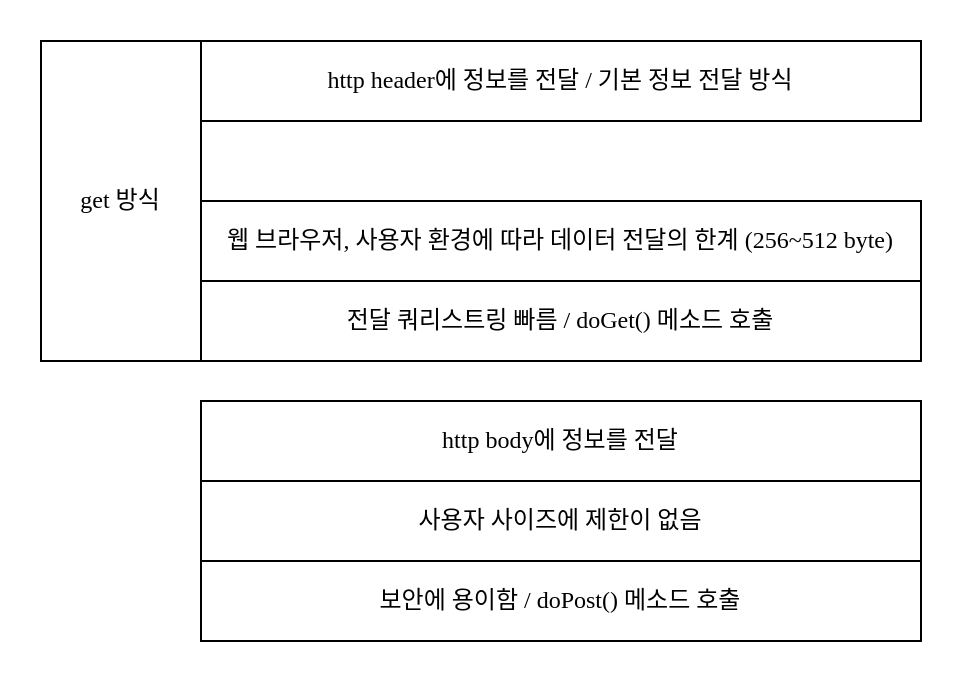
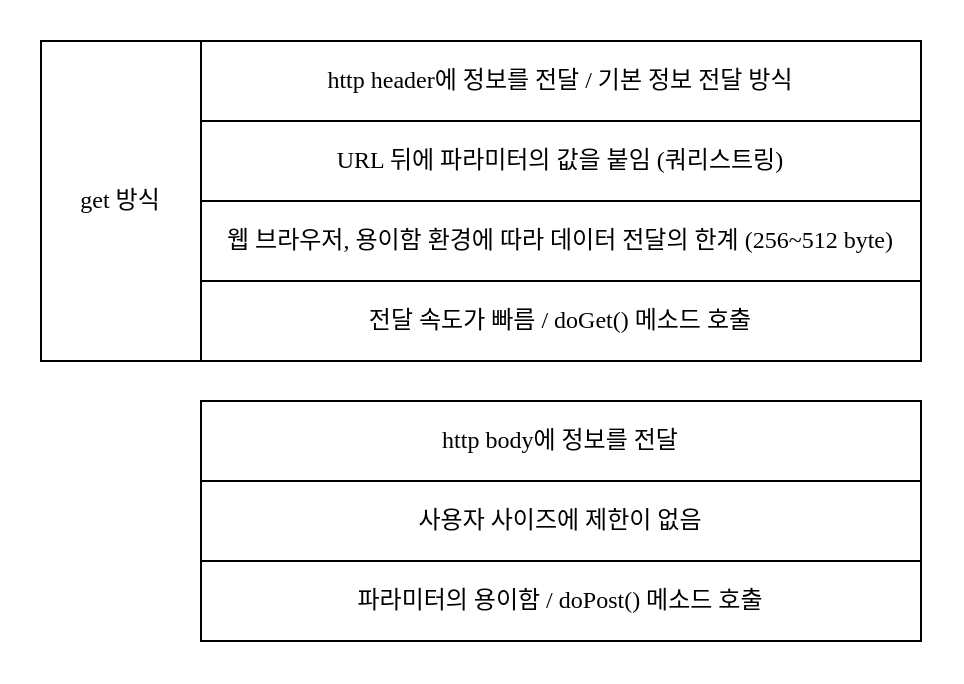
node "URL 뒤에 파라미터의 값을 붙임 (쿼리스트링)": added
node "웹 브라우저, 사용자 환경에 따라 데이터 전달의 한계 (256~512 byte)": label "웹 브라우저, 사용자 환경에 따라 데이터 전달의 한계 (256~512 byte)" -> "웹 브라우저, 용이함 환경에 따라 데이터 전달의 한계 (256~512 byte)"
node "전달 쿼리스트링 빠름 / doGet() 메소드 호출": label "전달 쿼리스트링 빠름 / doGet() 메소드 호출" -> "전달 속도가 빠름 / doGet() 메소드 호출"
node "보안에 용이함 / doPost() 메소드 호출": label "보안에 용이함 / doPost() 메소드 호출" -> "파라미터의 용이함 / doPost() 메소드 호출"
